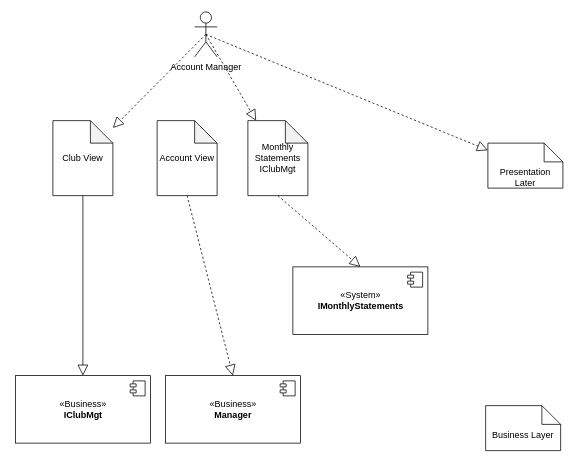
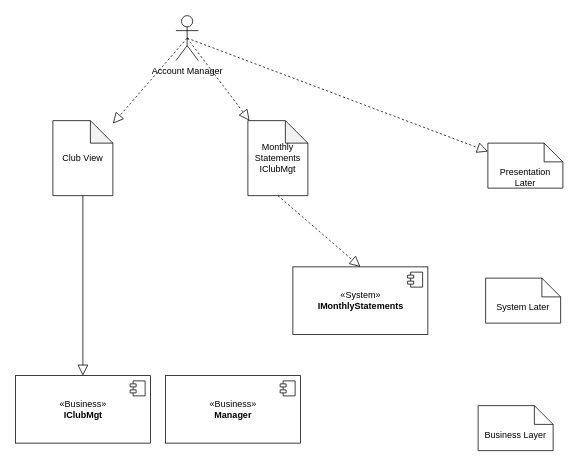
node "Account Manager": moved (206, 34) -> (187, 38)
node "Account View": removed
edge "Account View" -> "«Business» Manager": removed
node "System Later": added
node "Business Layer": moved (523, 428) -> (516, 428)
